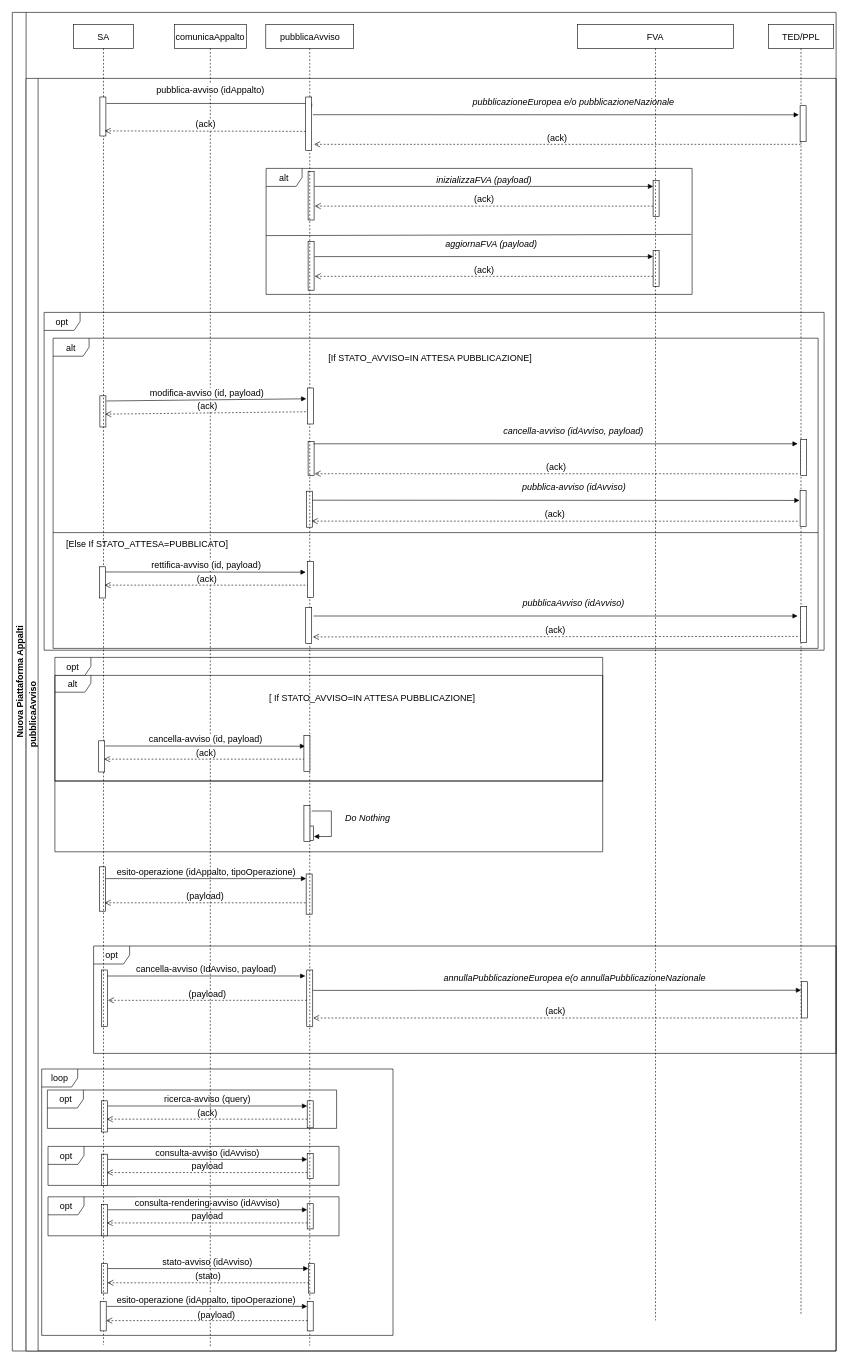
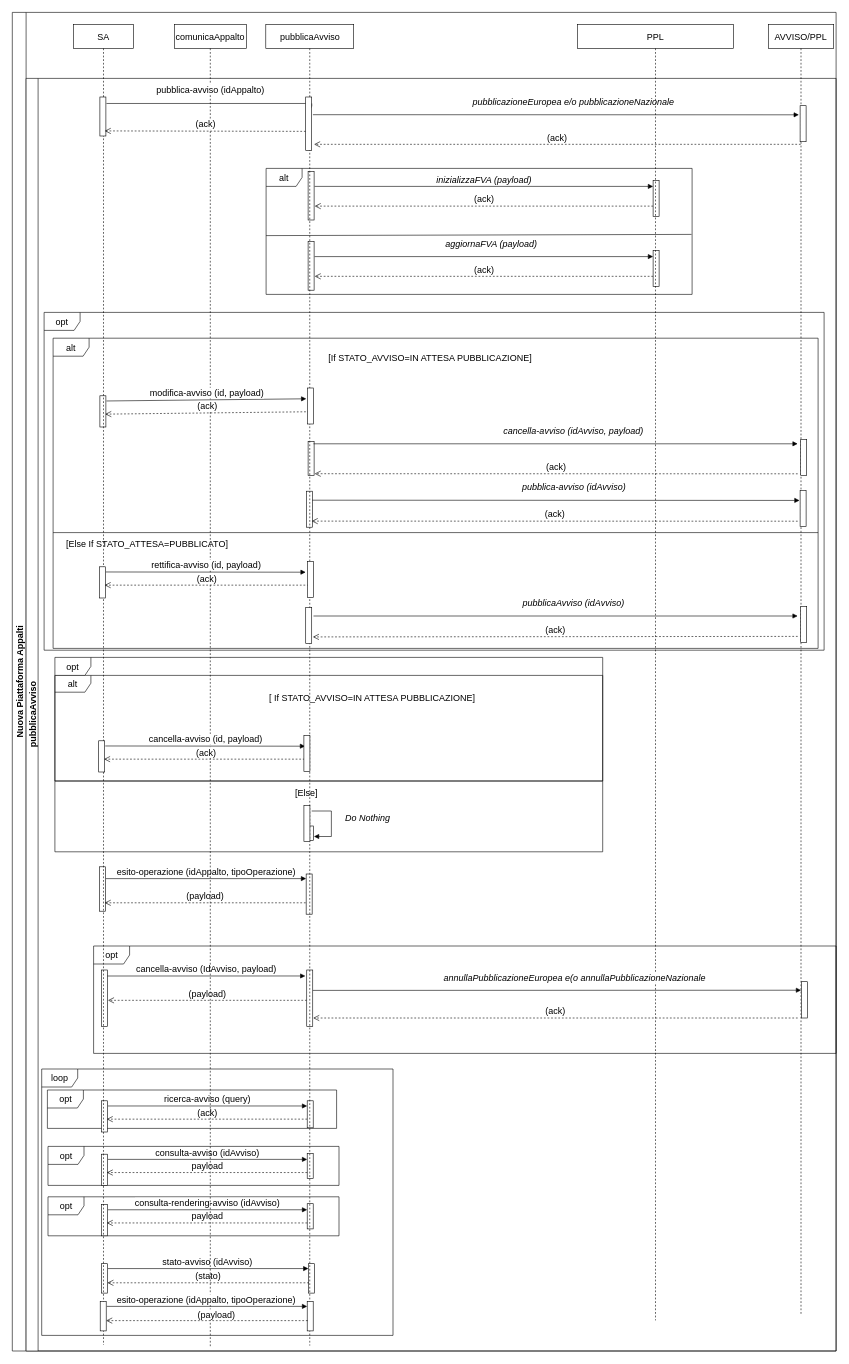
node "FVA": label "FVA" -> "PPL"
node "TED/PPL": label "TED/PPL" -> "AVVISO/PPL"
node "[Else]": added
